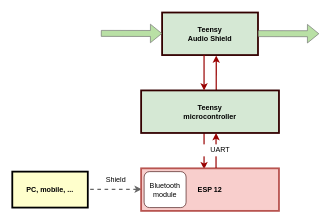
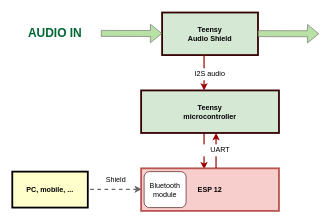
node "AUDIO IN": added
node "I2S audio": added
edge "Teensy microcontroller" -> "Teensy Audio Shield": removed
